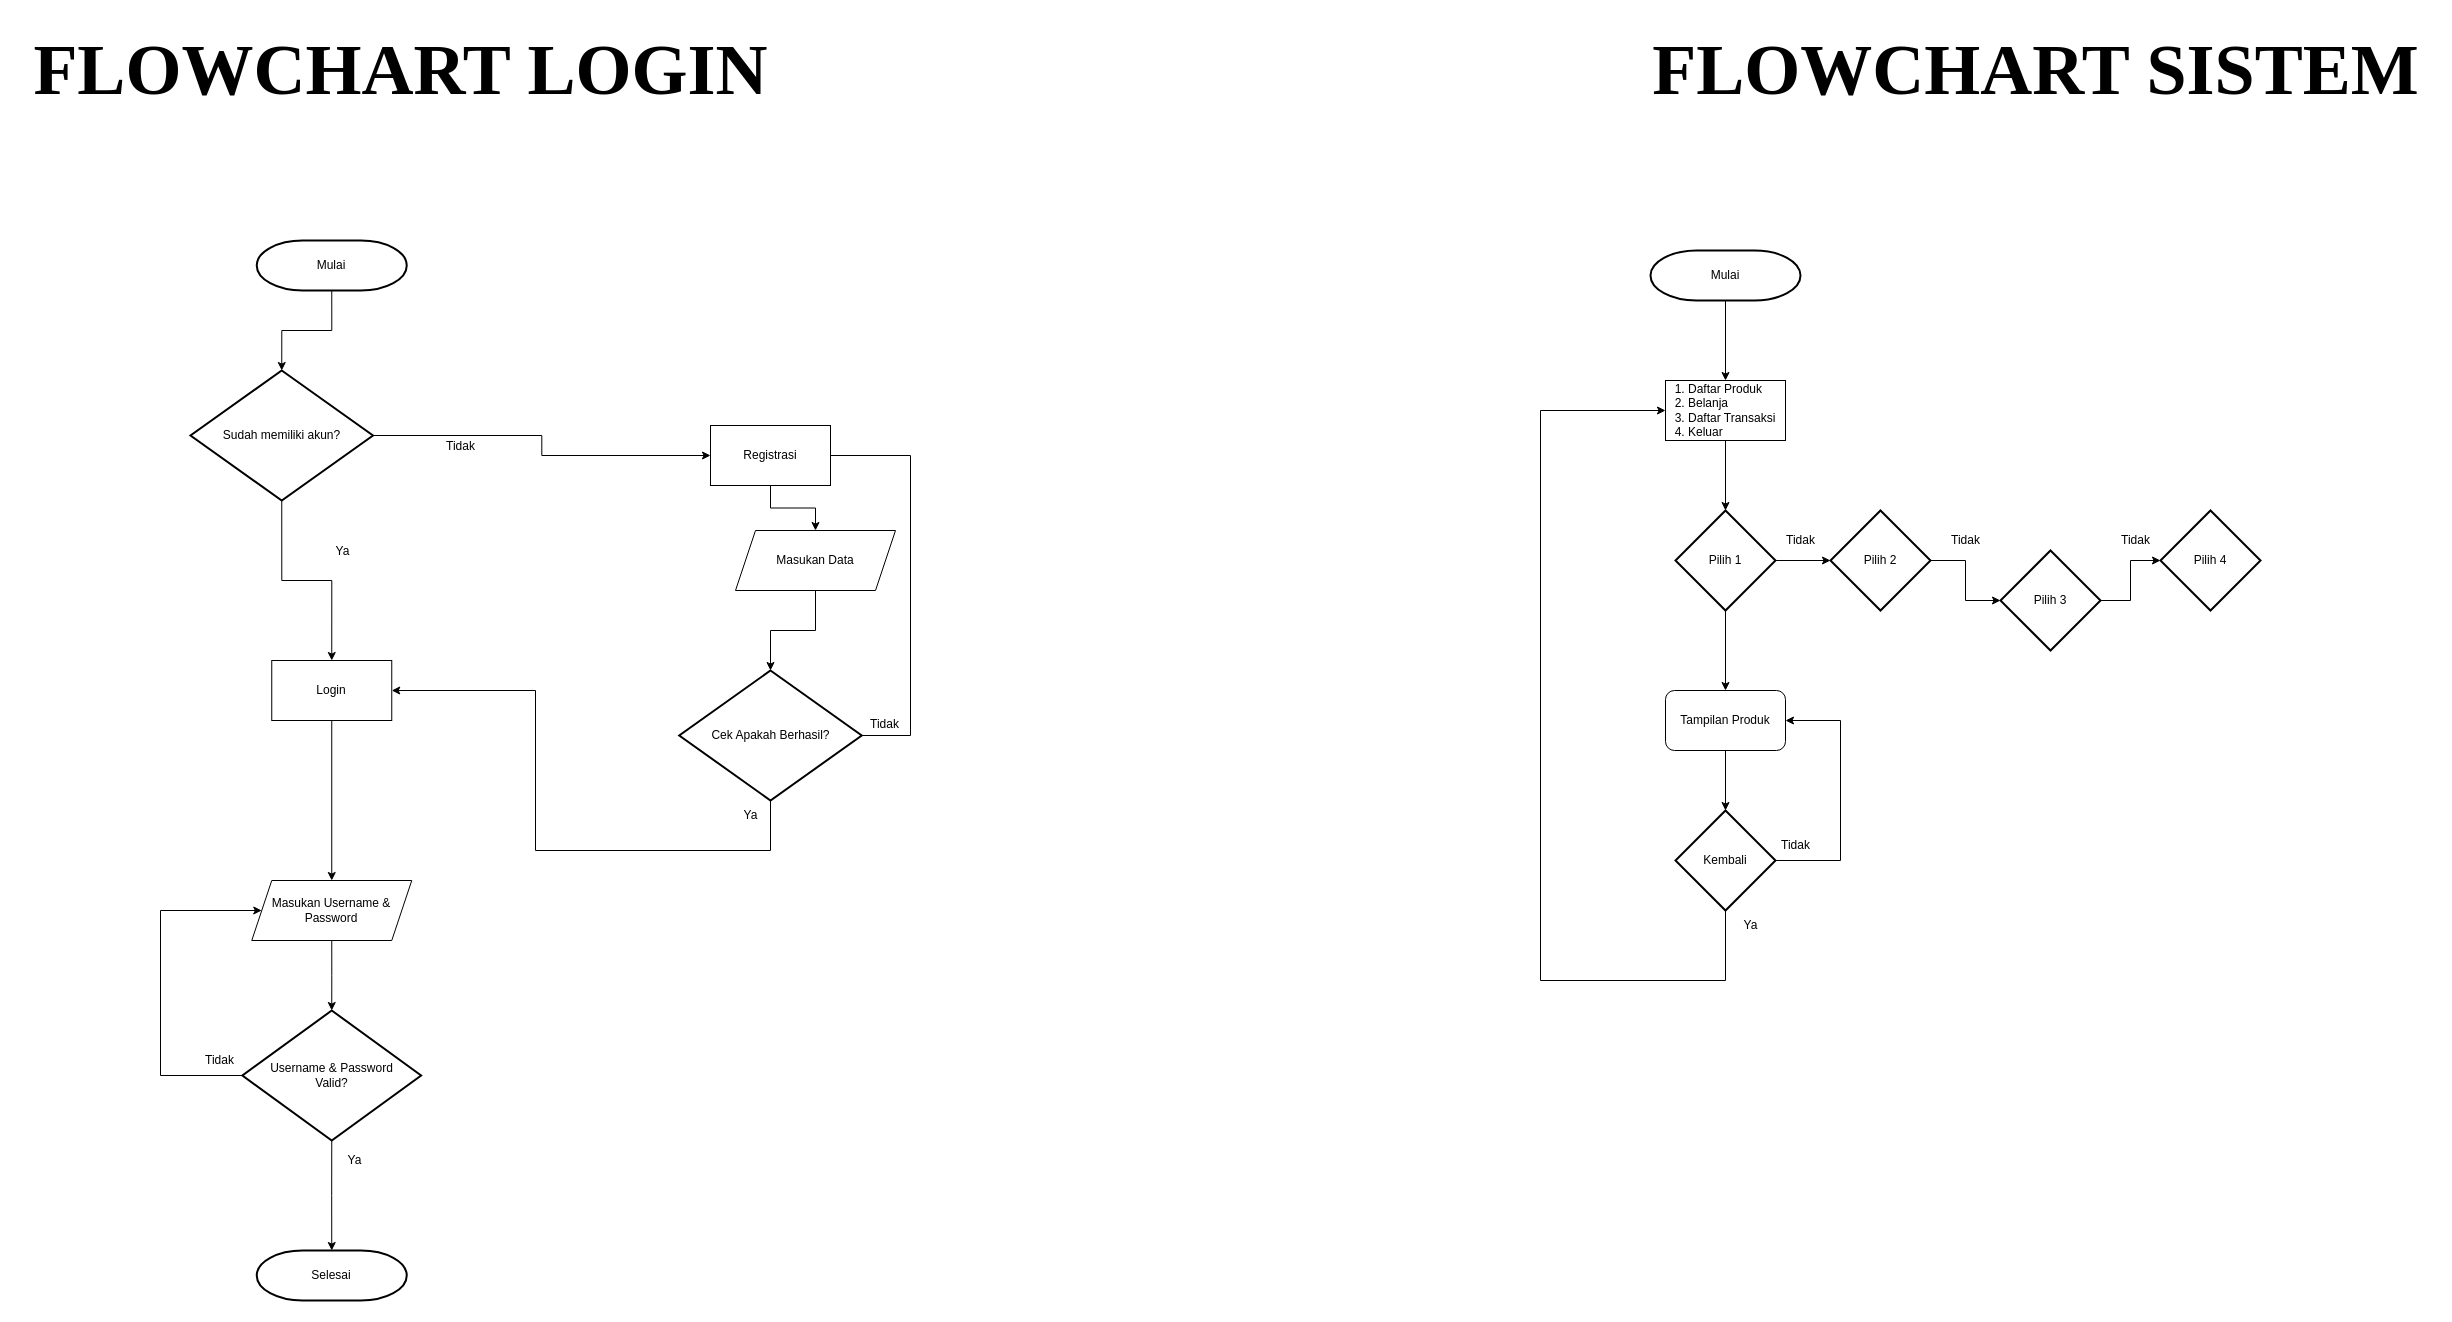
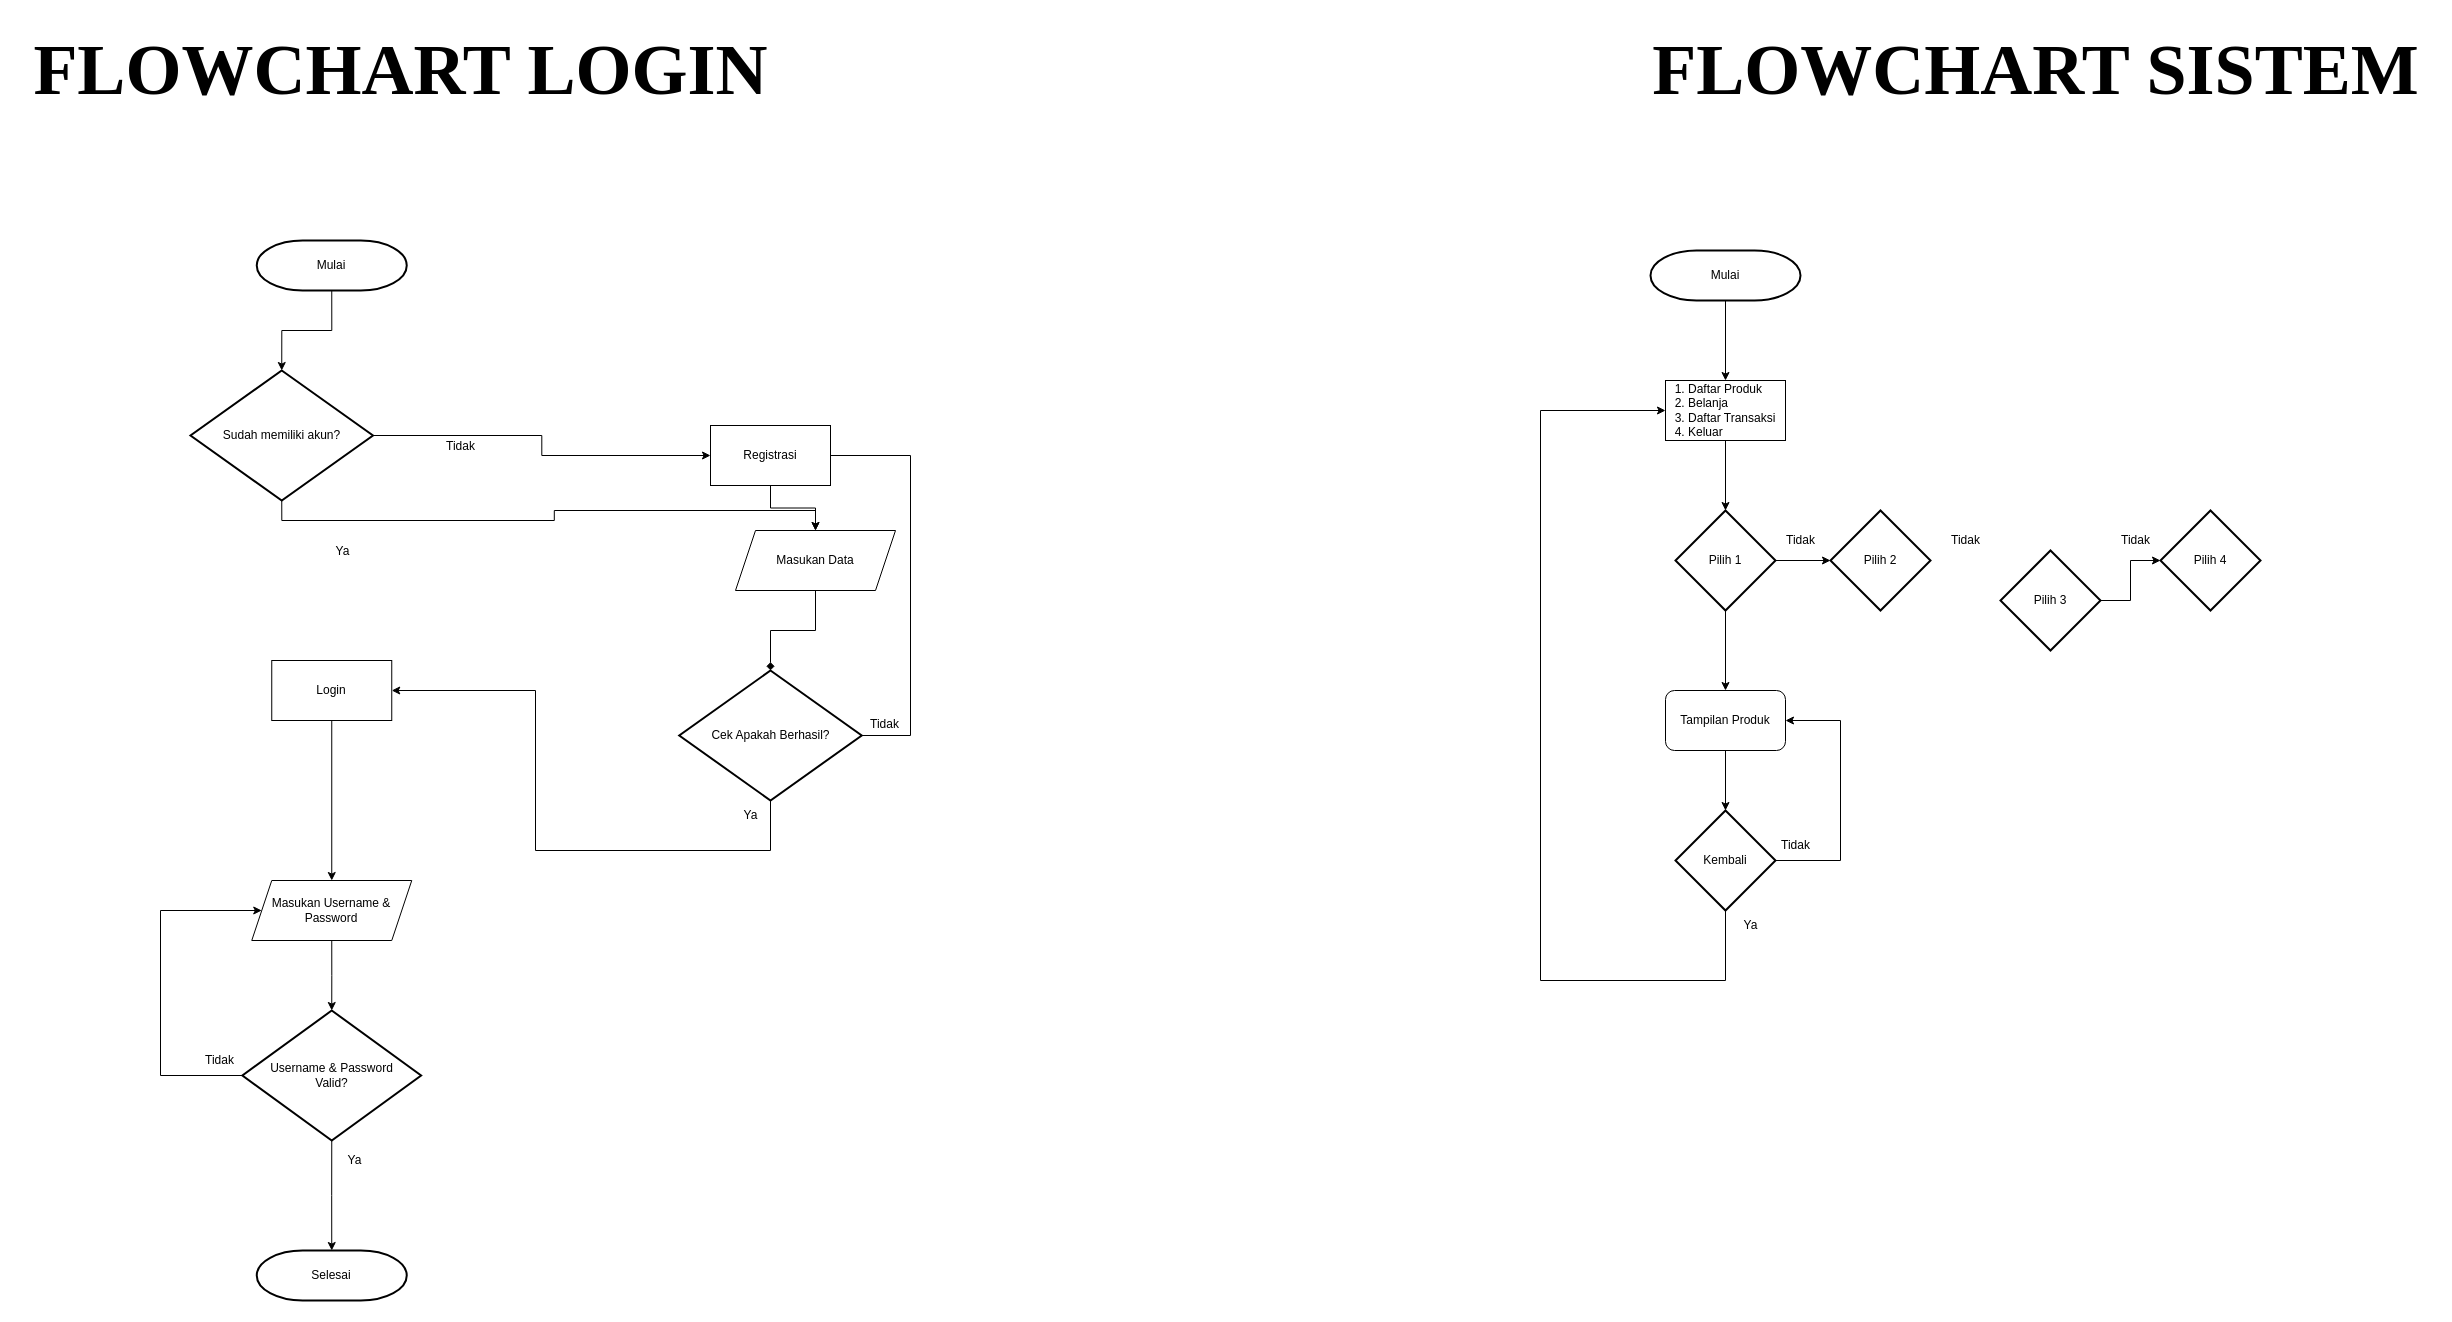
edge "Pilih 2" -> "Pilih 3": removed
edge "Sudah memiliki akun?" -> "Login": now "Sudah memiliki akun?" -> "Masukan Data"
edge "Masukan Data" -> "Cek Apakah Berhasil?": arrowhead classic -> diamond
